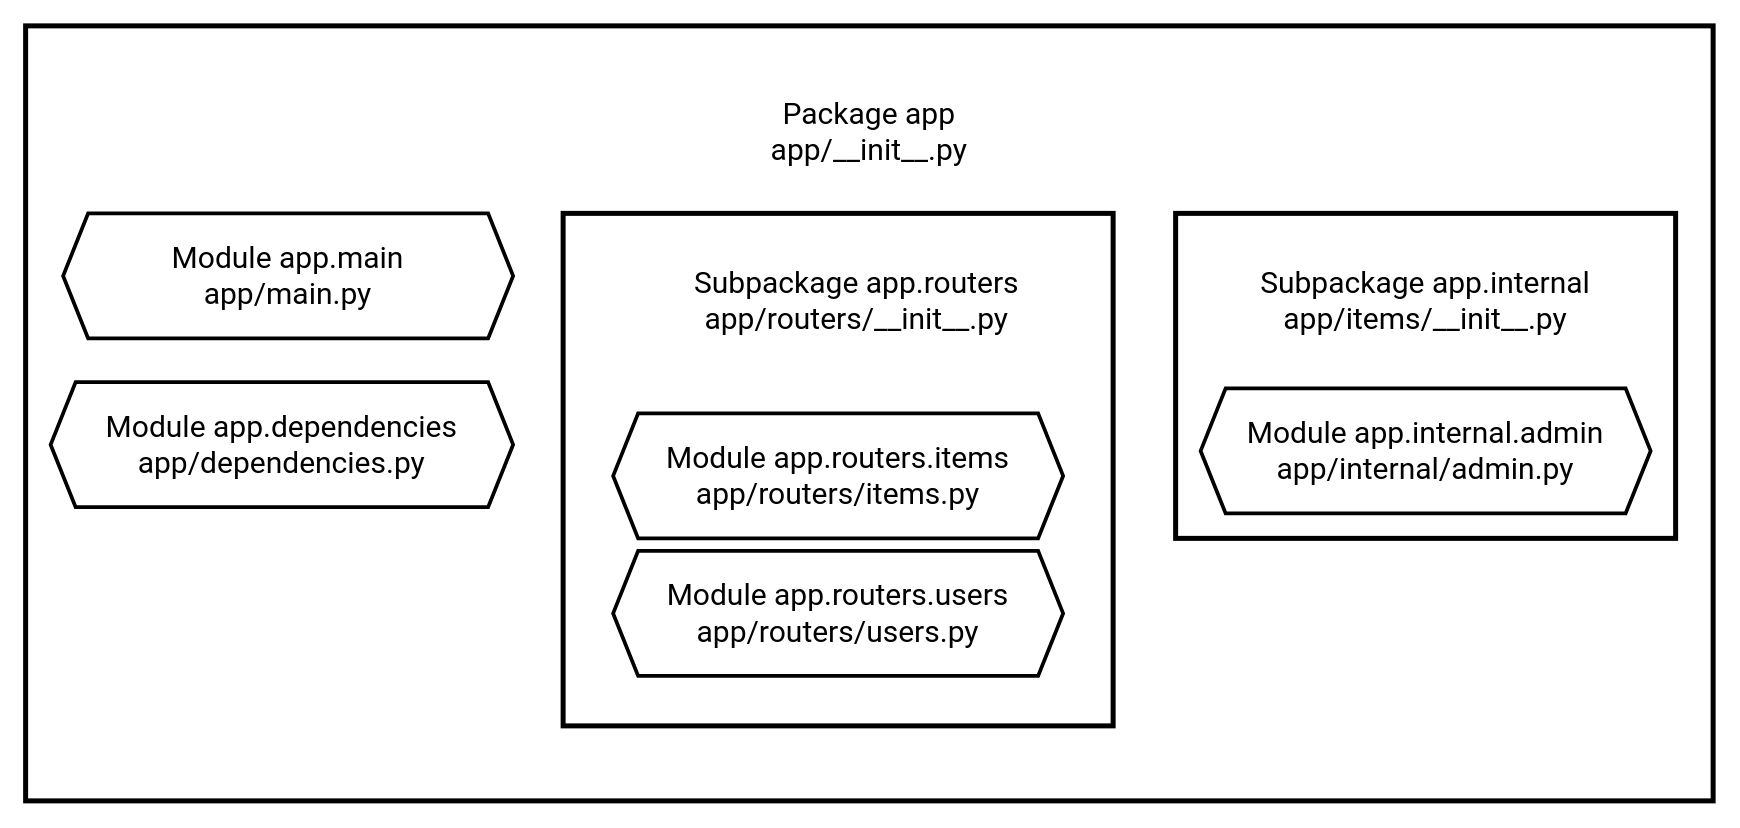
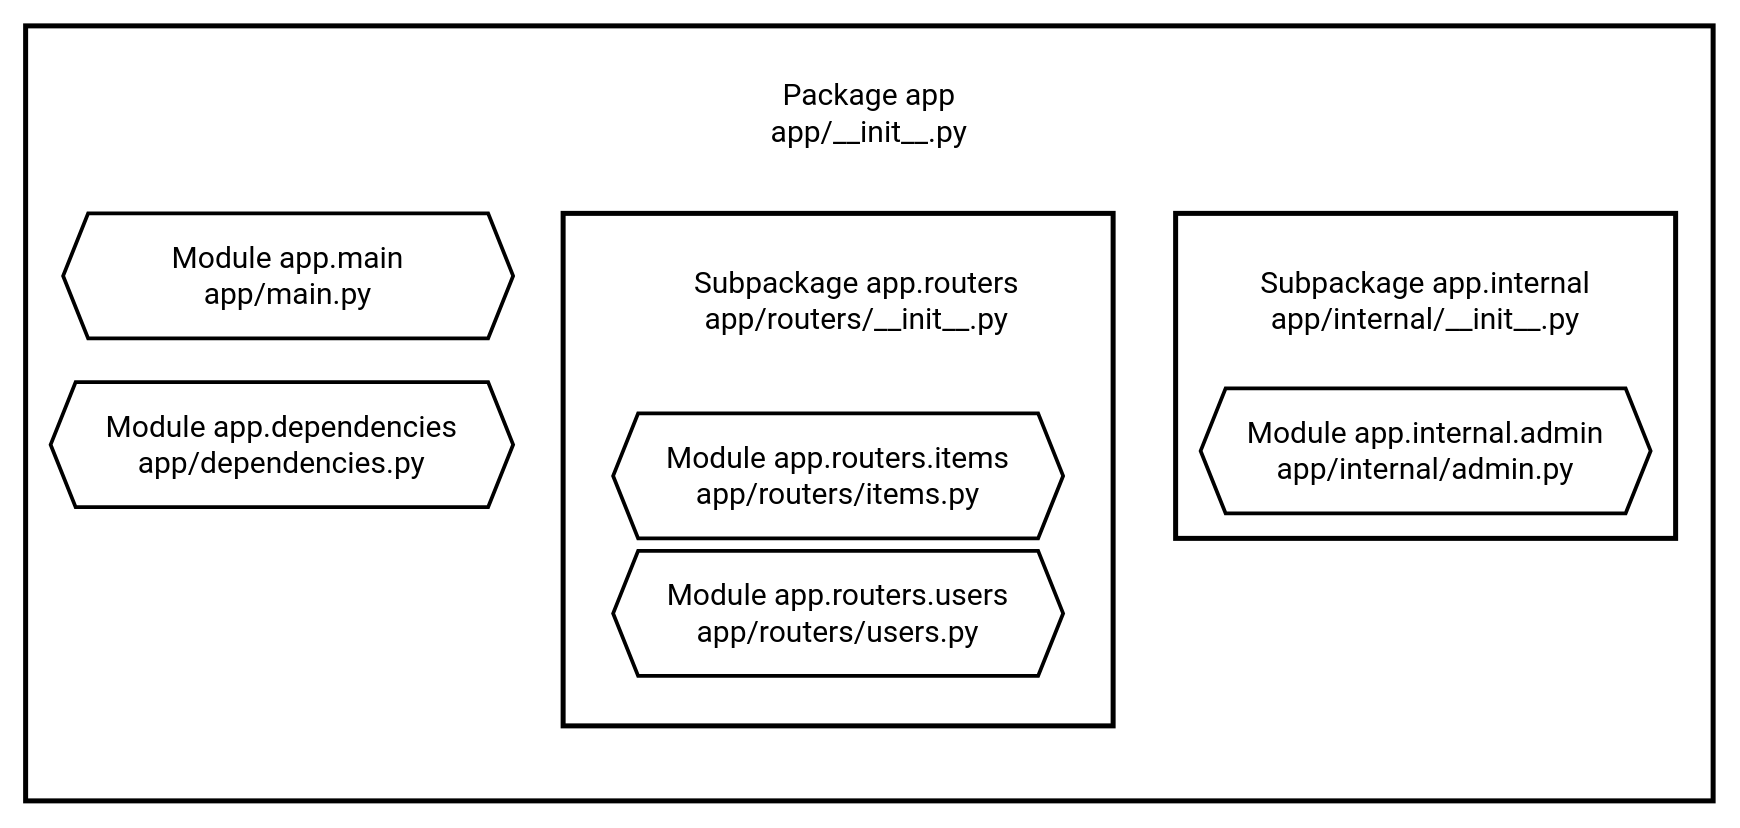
node "Package app app/__init__.py": moved (869, 132) -> (869, 113)
node "Subpackage app.internal app/items/__init__.py": label "Subpackage app.internal app/items/__init__.py" -> "Subpackage app.internal app/internal/__init__.py"
